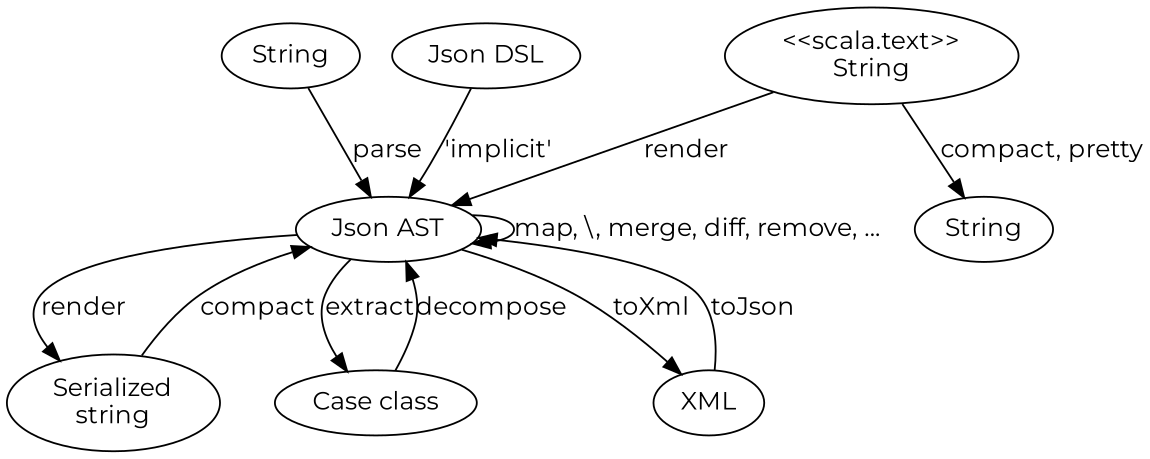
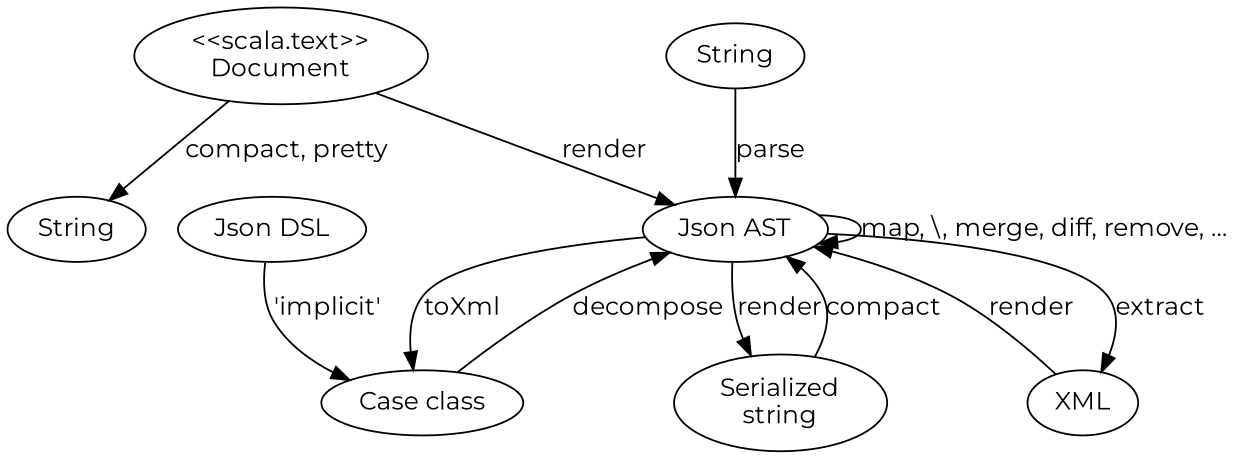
node "<<scala.text>> String": label "<<scala.text>> String" -> "<<scala.text>> Document"
edge "Json DSL" -> "Json AST": now "Json DSL" -> "Case class"
edge "Json AST" -> "Case class": label "extract" -> "toXml"
edge "Json AST" -> "XML": label "toXml" -> "extract"
edge "XML" -> "Json AST": label "toJson" -> "render"
